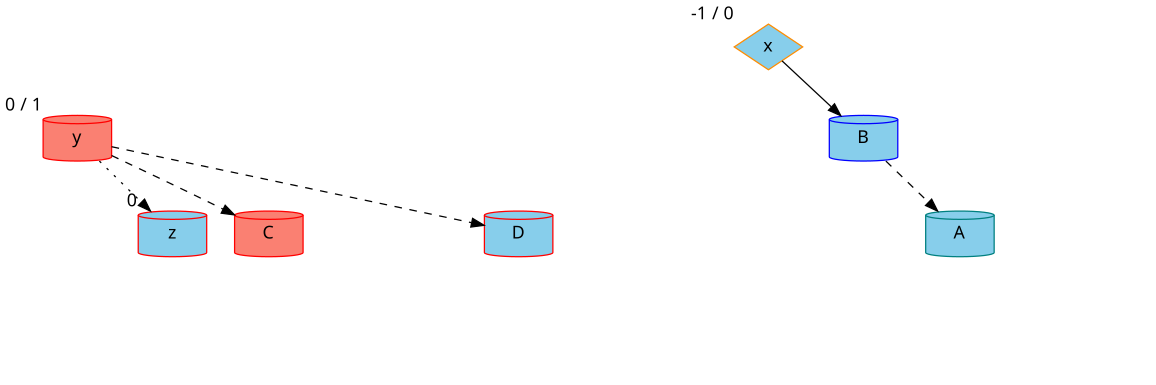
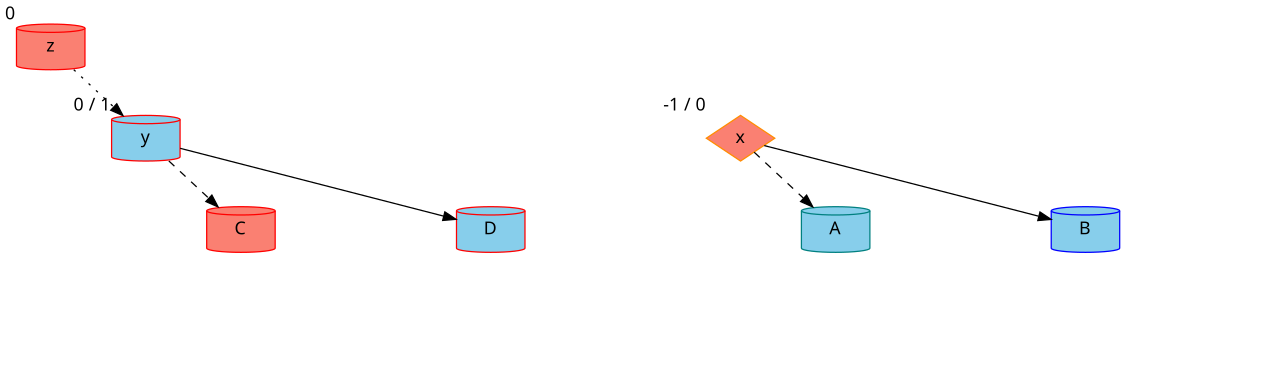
node "x -1 / 0": fillcolor skyblue -> salmon
node "y 0 / 1": fillcolor salmon -> skyblue
edge "y 0 / 1" -> "z 0": reversed
edge "B" -> "A": now "x -1 / 0" -> "A"
edge "y 0 / 1" -> "D": style dashed -> solid
node "z 0": fillcolor skyblue -> salmon
